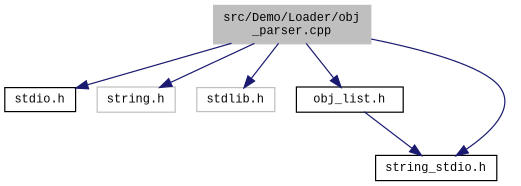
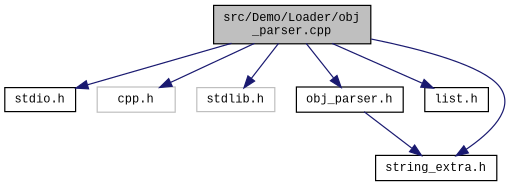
node "src/Demo/Loader/obj _parser.cpp": color grey75 -> black
node "string.h": label "string.h" -> "cpp.h"
node "obj_list.h": label "obj_list.h" -> "obj_parser.h"
node "list.h": added
node "string_stdio.h": label "string_stdio.h" -> "string_extra.h"
